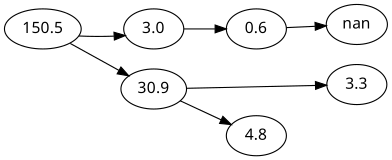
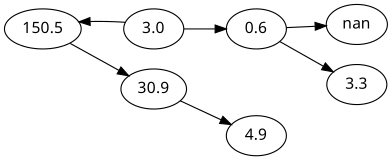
edge "150.5" -> "3.0": reversed
edge "30.9" -> "3.3": now "0.6" -> "3.3"
node "4.8": label "4.8" -> "4.9"
